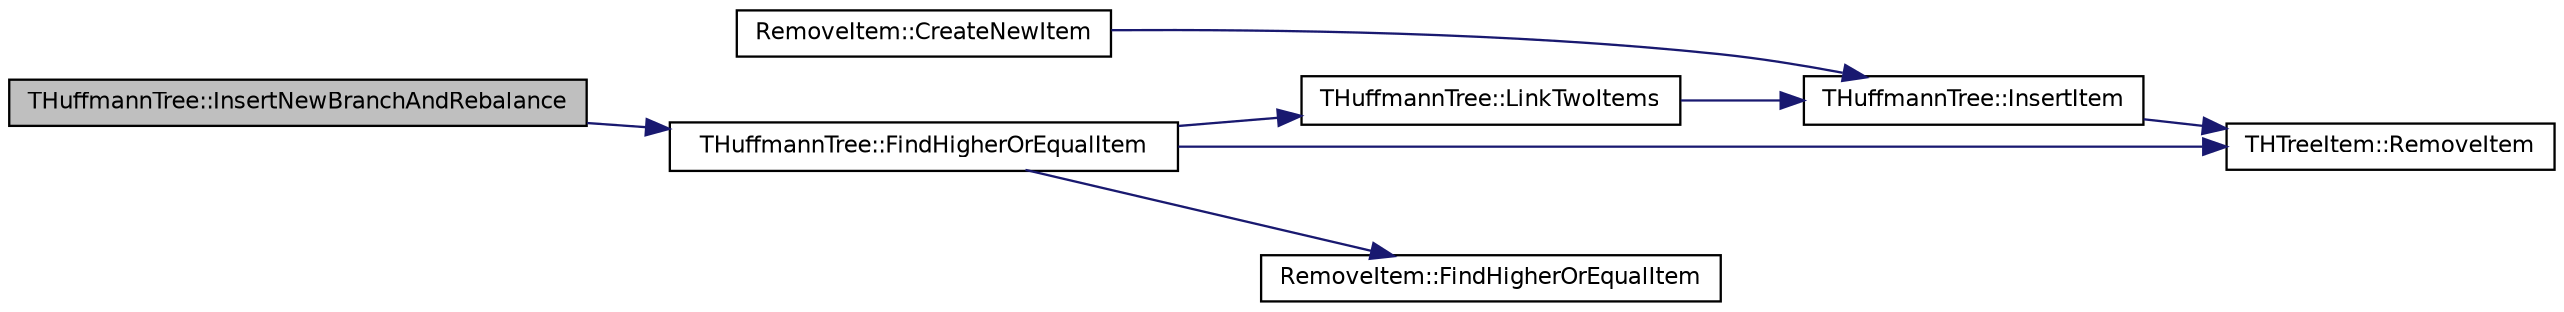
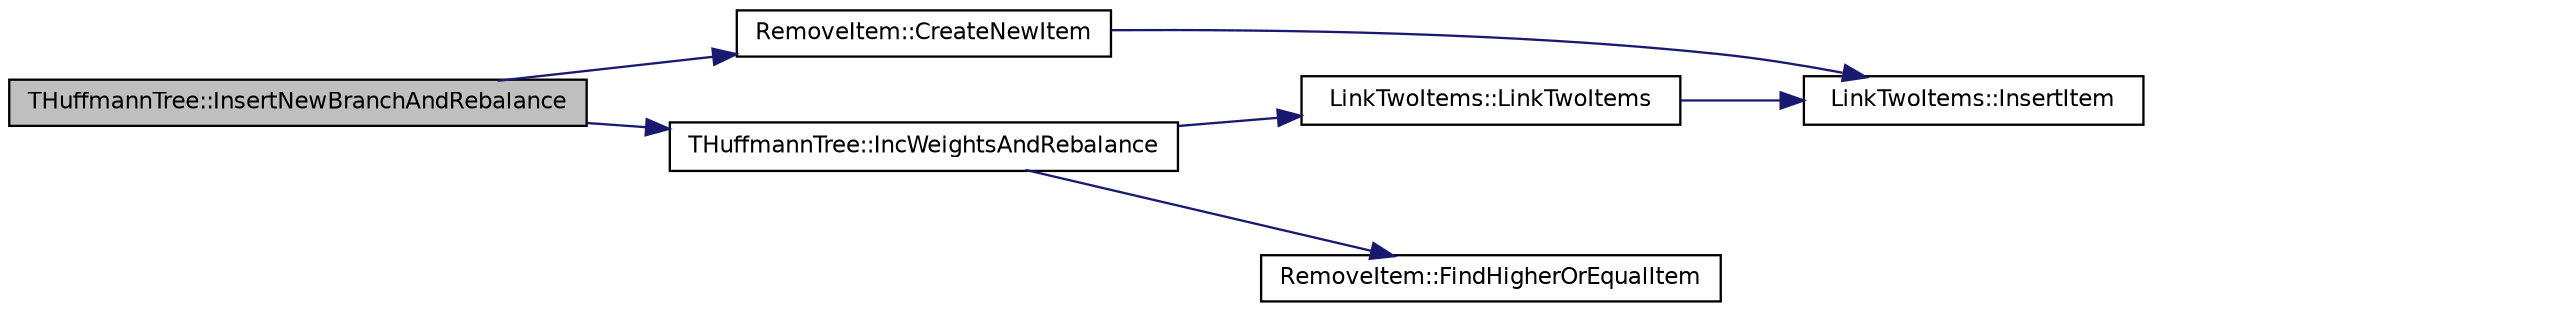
edge "THuffmannTree::InsertNewBranchAndRebalance" -> "RemoveItem::CreateNewItem": added
node "THuffmannTree::LinkTwoItems": label "THuffmannTree::LinkTwoItems" -> "LinkTwoItems::LinkTwoItems"
node "THuffmannTree::InsertItem": label "THuffmannTree::InsertItem" -> "LinkTwoItems::InsertItem"
node "THuffmannTree::FindHigherOrEqualItem": label "THuffmannTree::FindHigherOrEqualItem" -> "THuffmannTree::IncWeightsAndRebalance"
node "THTreeItem::RemoveItem": removed
